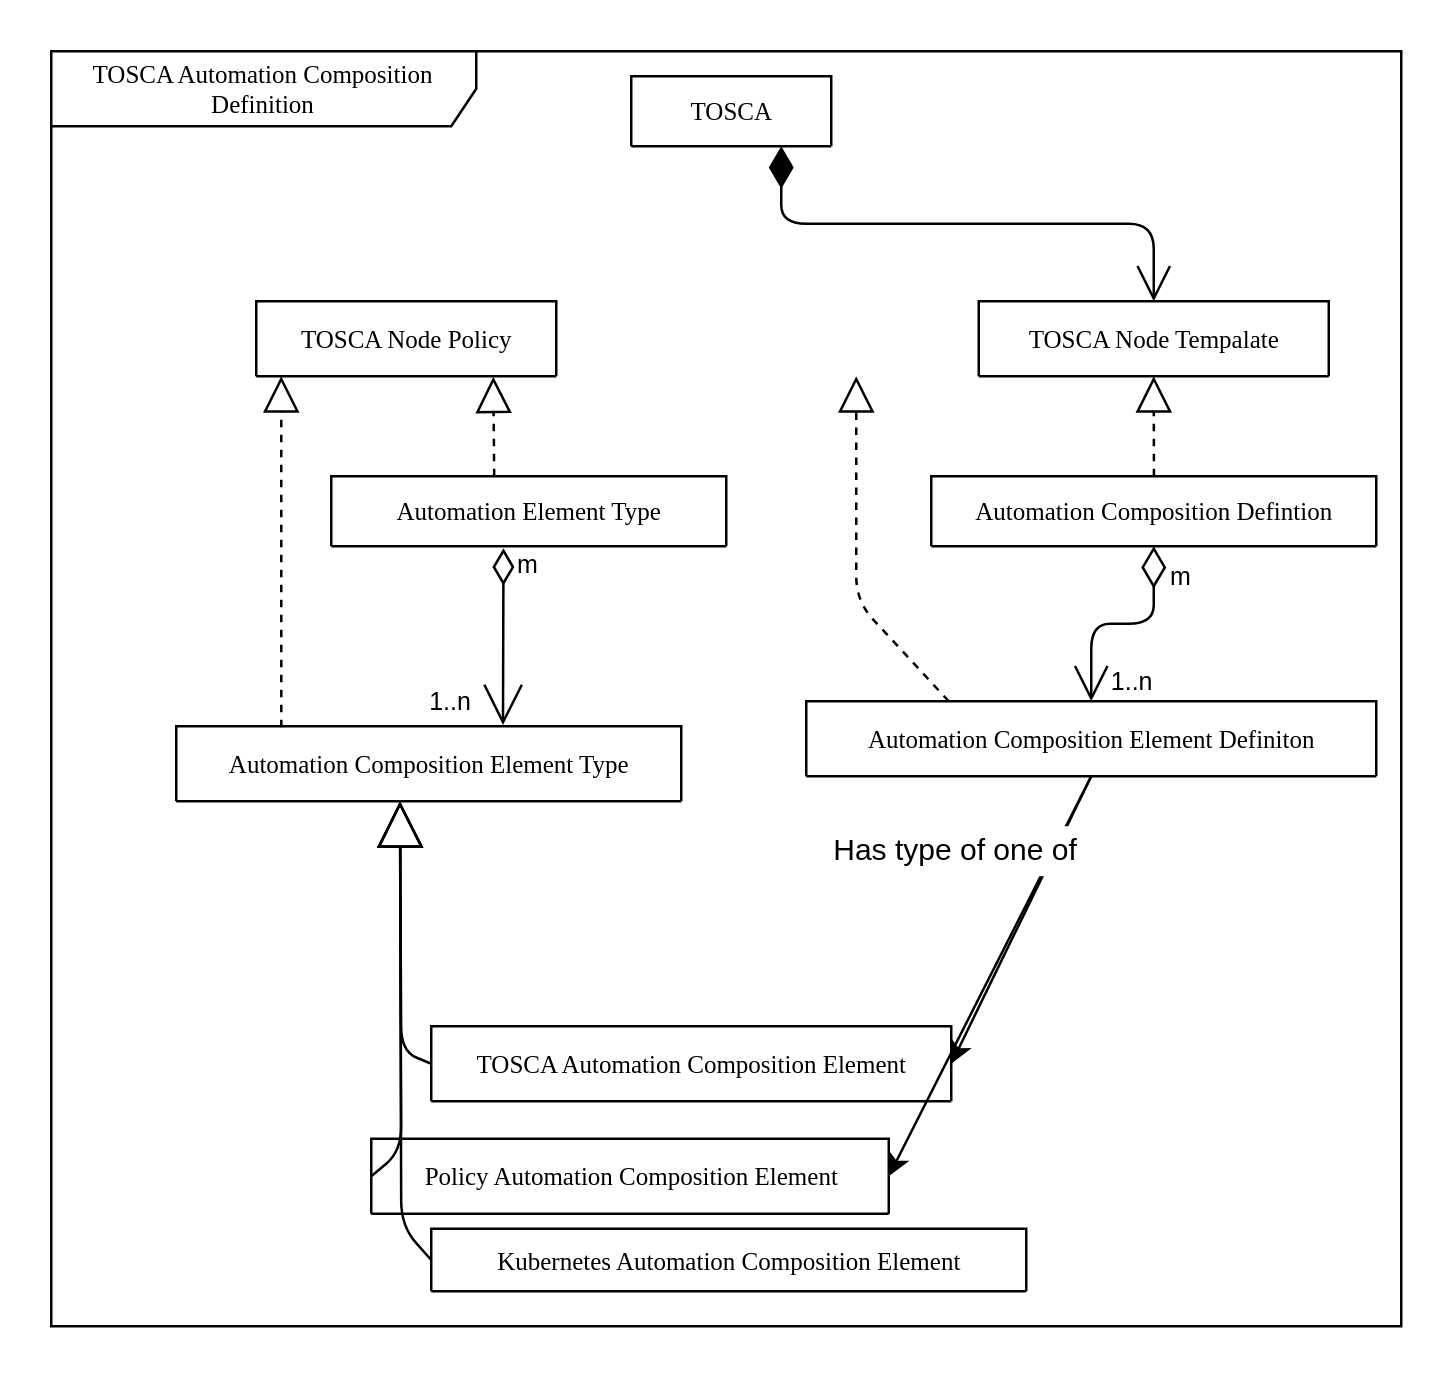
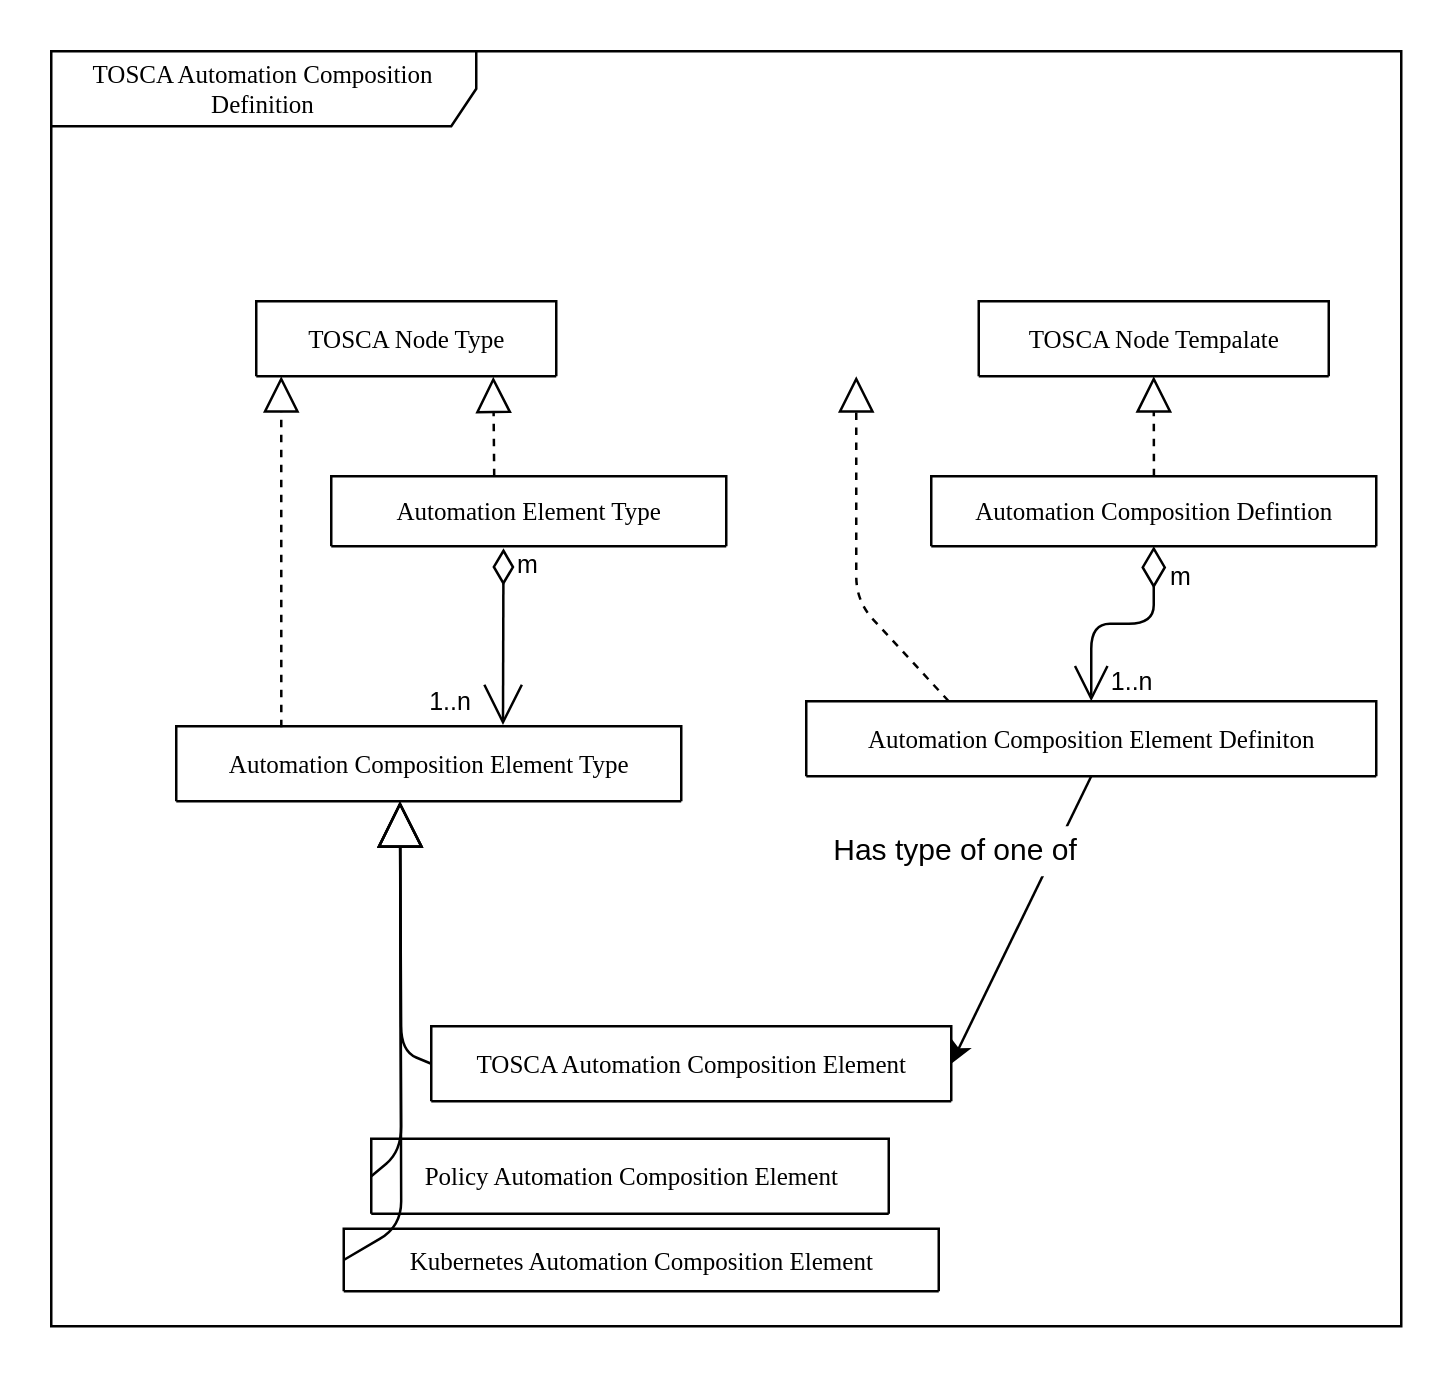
node "TOSCA": removed
edge "TOSCA" -- "TOSCA Node Tempalate": removed
node "TOSCA Node Policy": label "TOSCA Node Policy" -> "TOSCA Node Type"
edge "Automation Composition Element Definiton" -> "Policy Automation Composition Element": removed
node "Kubernetes Automation Composition Element": moved (729, 1260) -> (641, 1260)
